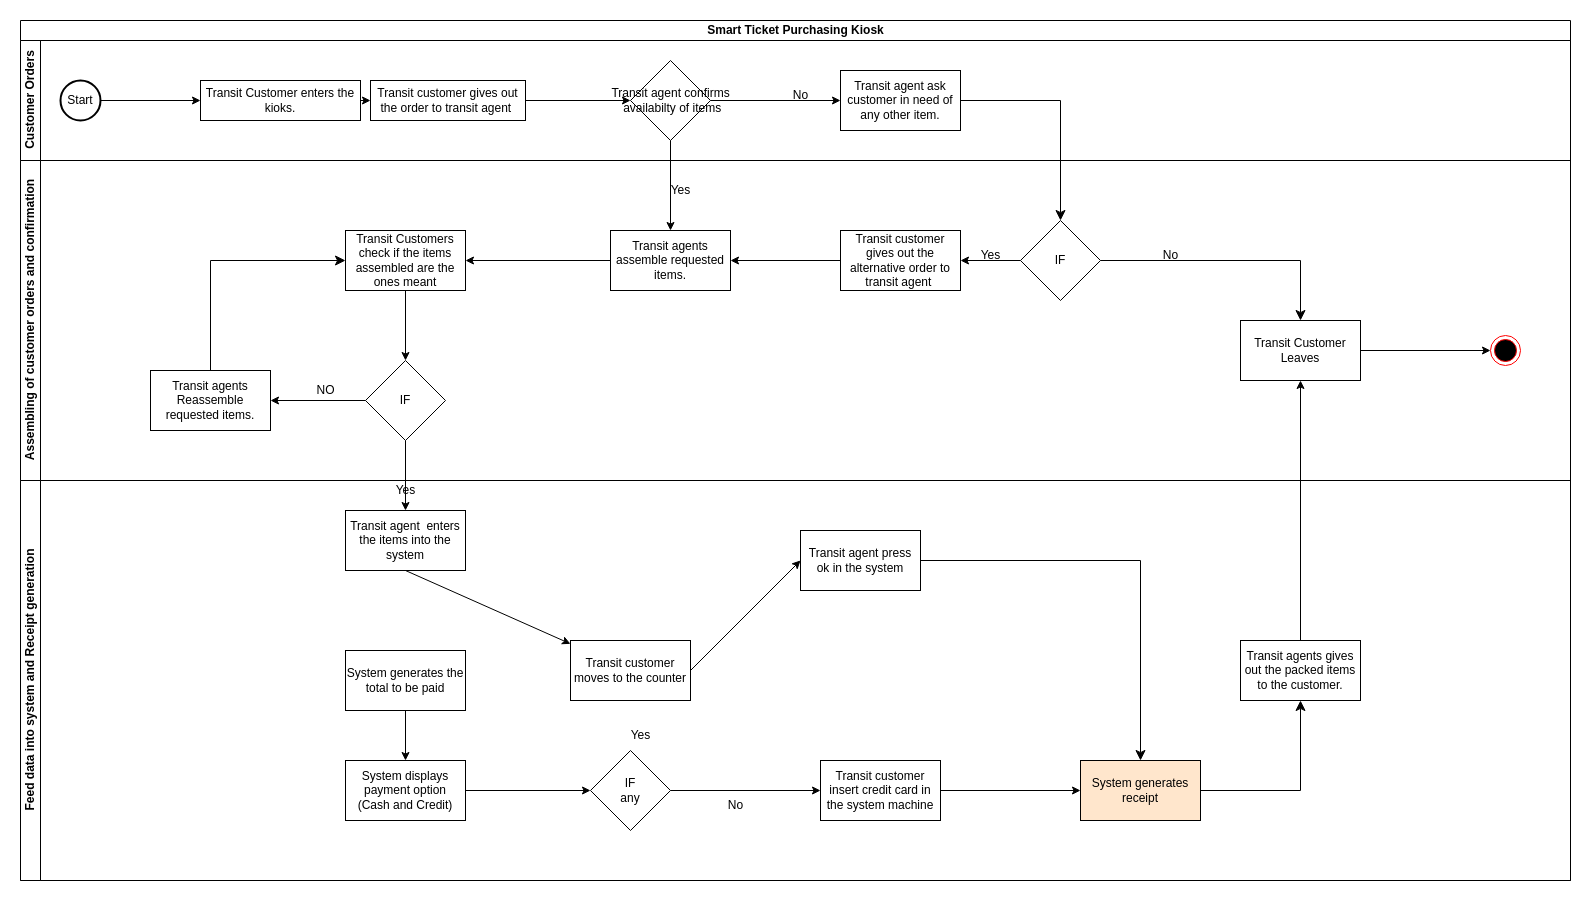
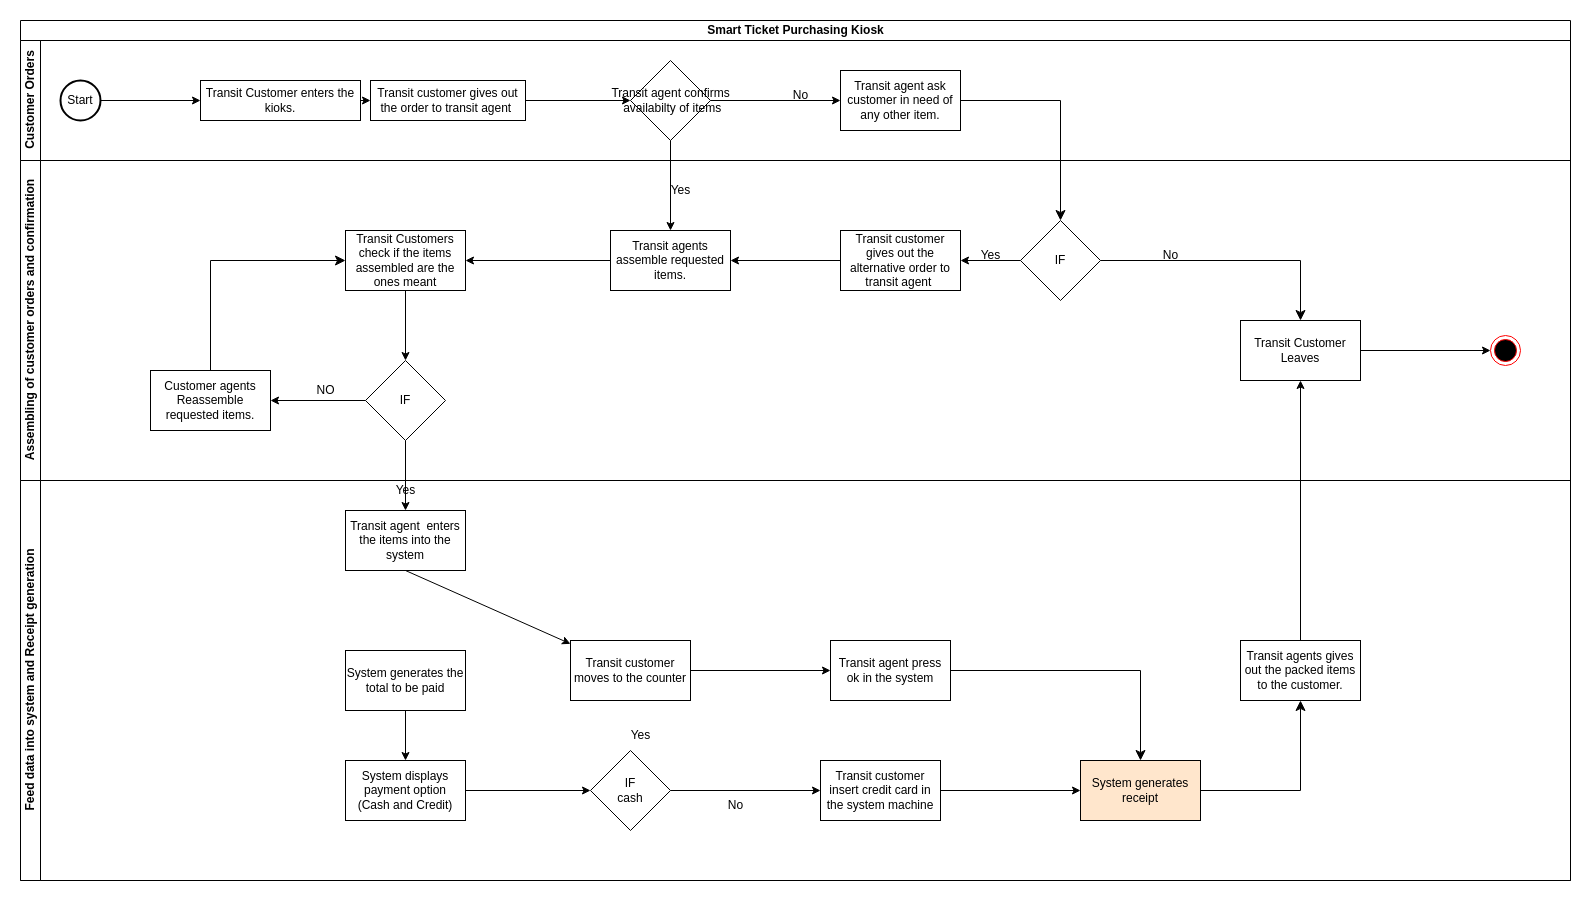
node "Transit agents Reassemble requested items.": label "Transit agents Reassemble requested items." -> "Customer agents Reassemble requested items."
node "Transit agent press ok in the system": moved (861, 561) -> (891, 671)
node "IF any": label "IF any" -> "IF cash"
